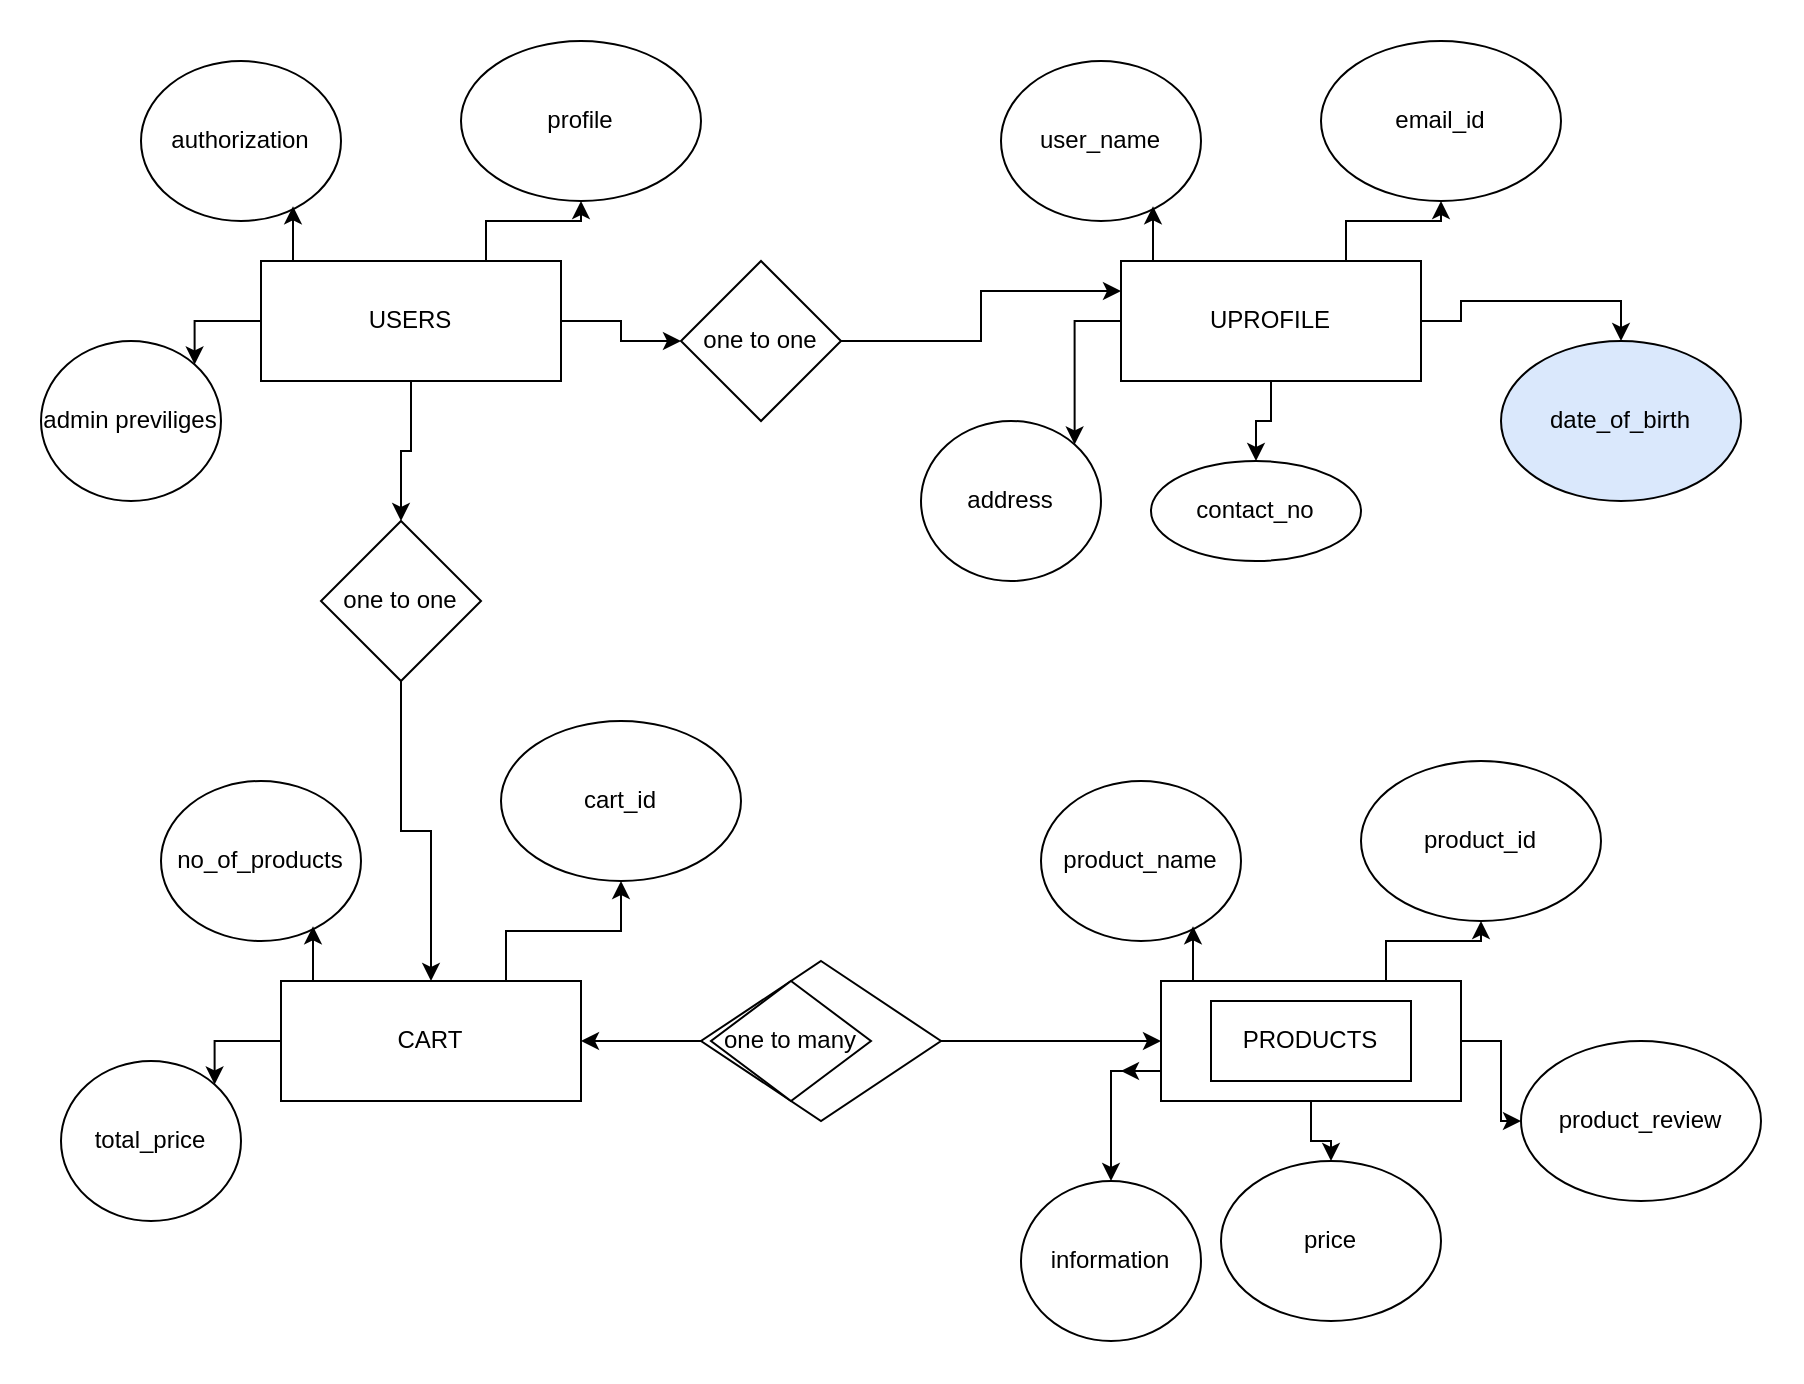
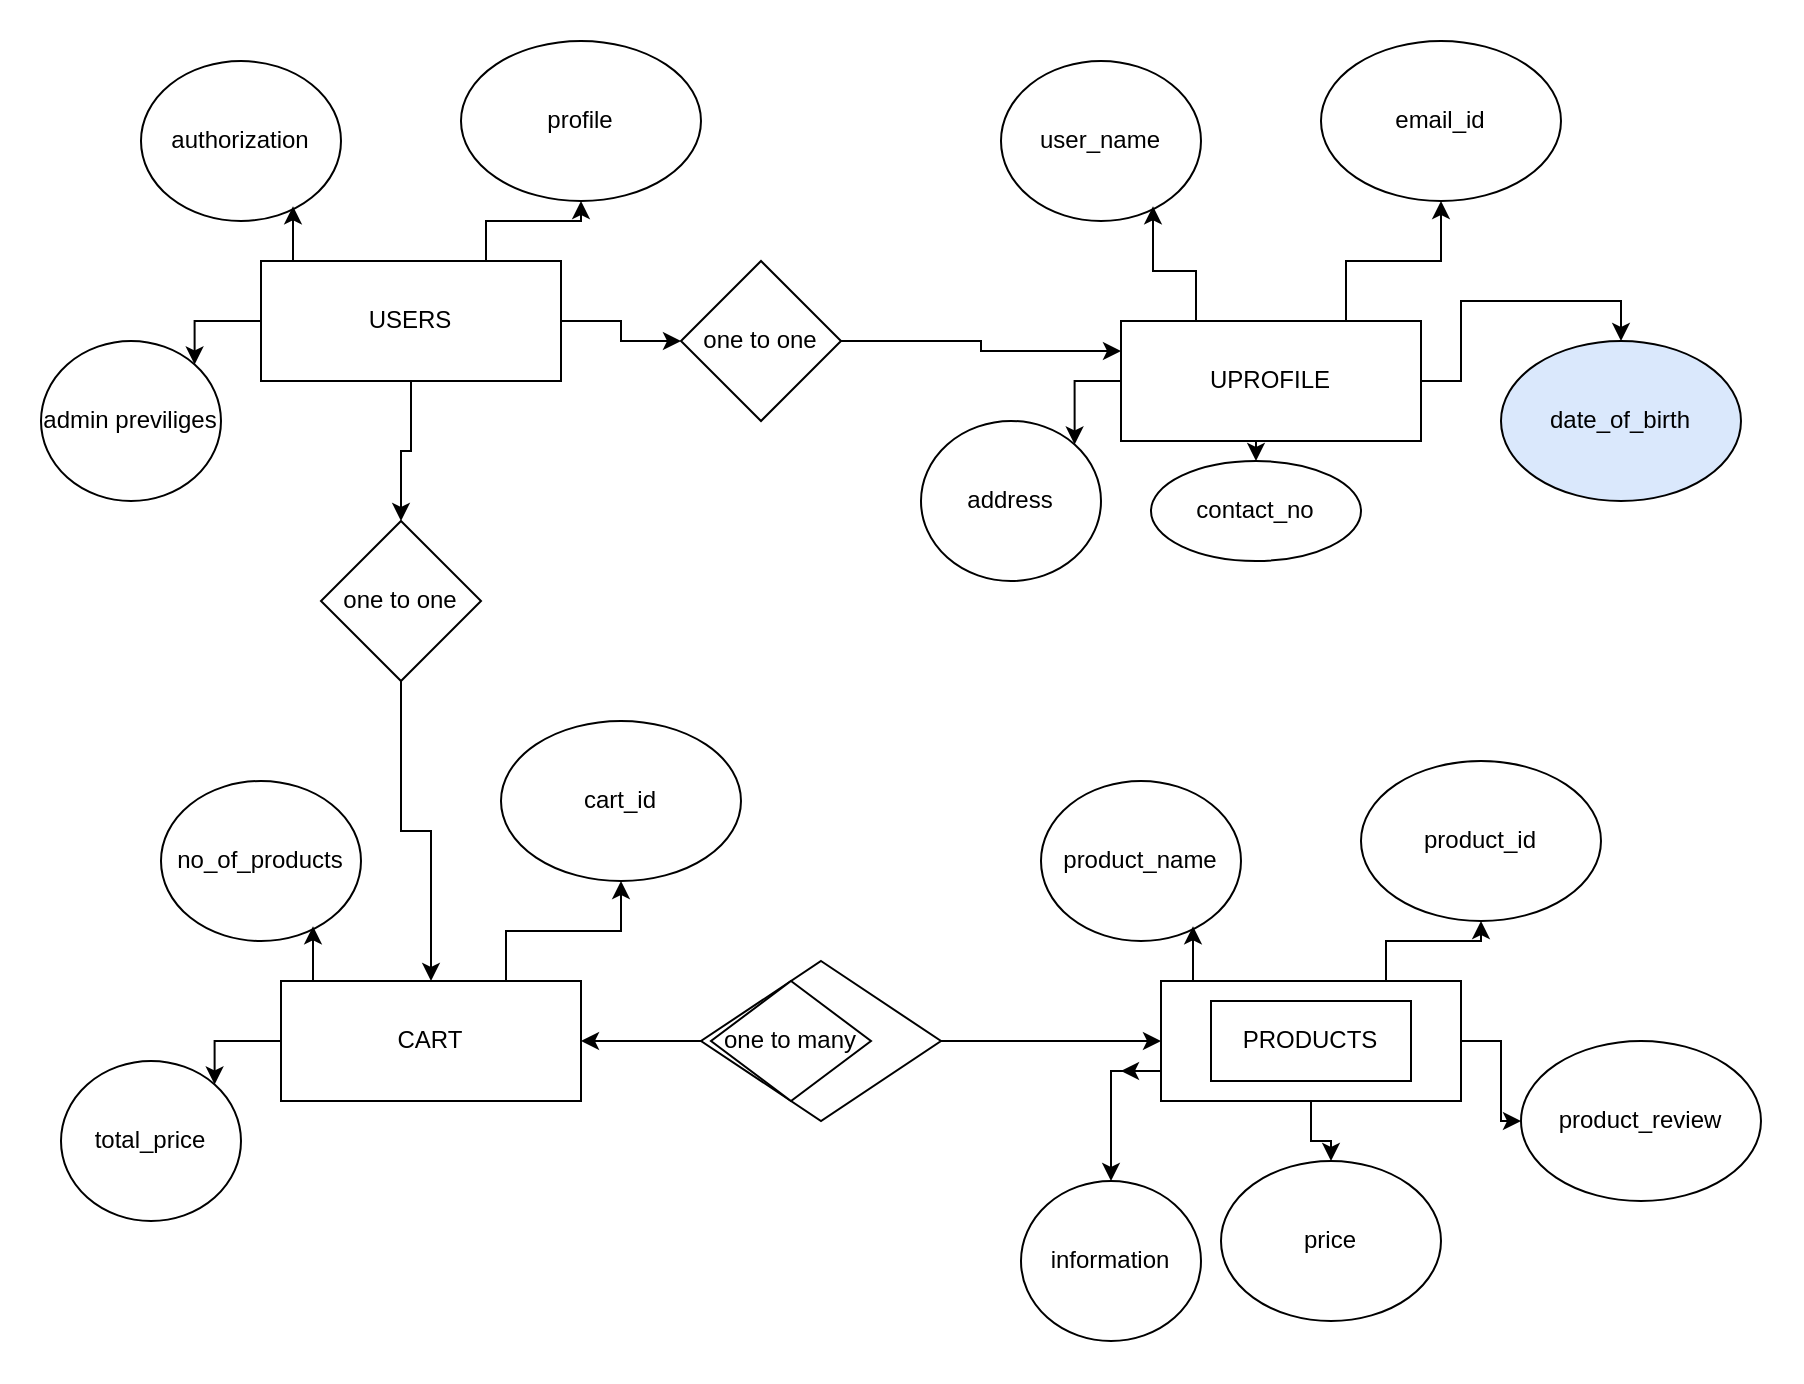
node "UPROFILE": moved (1271, 321) -> (1271, 381)
